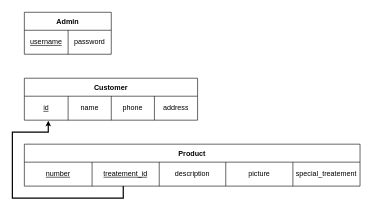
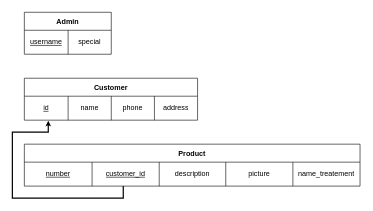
node "password": label "password" -> "special"
node "treatement_id": label "treatement_id" -> "customer_id"
node "special_treatement": label "special_treatement" -> "name_treatement"
